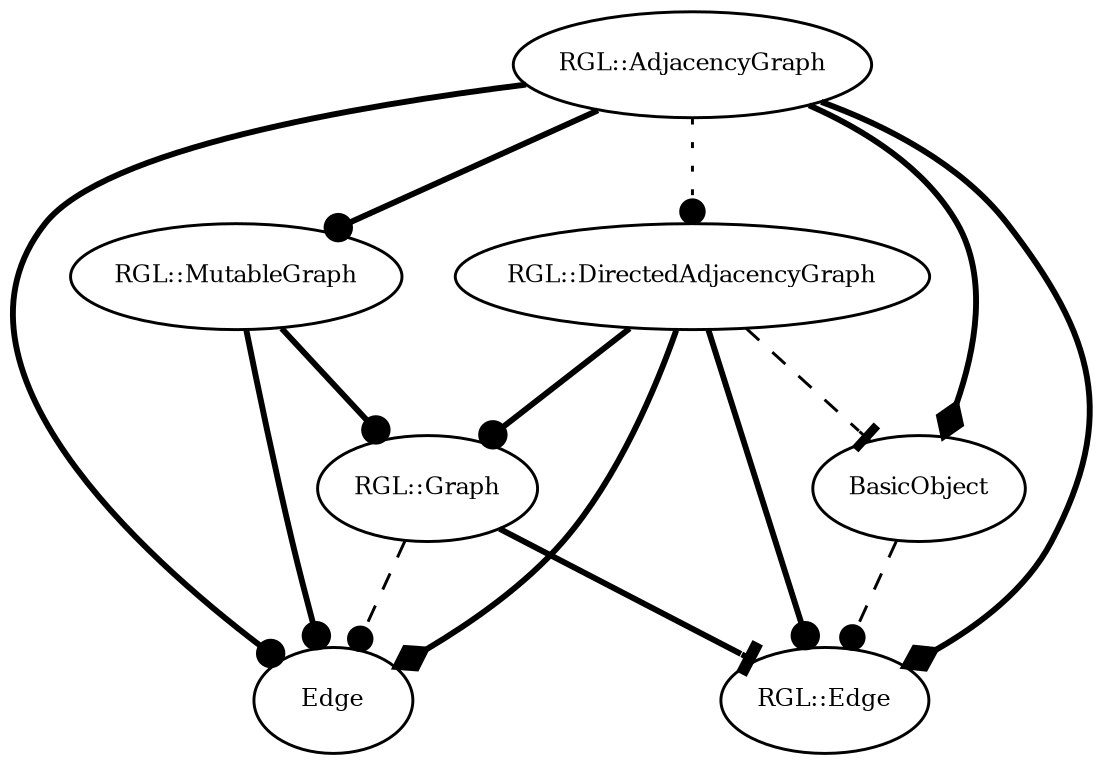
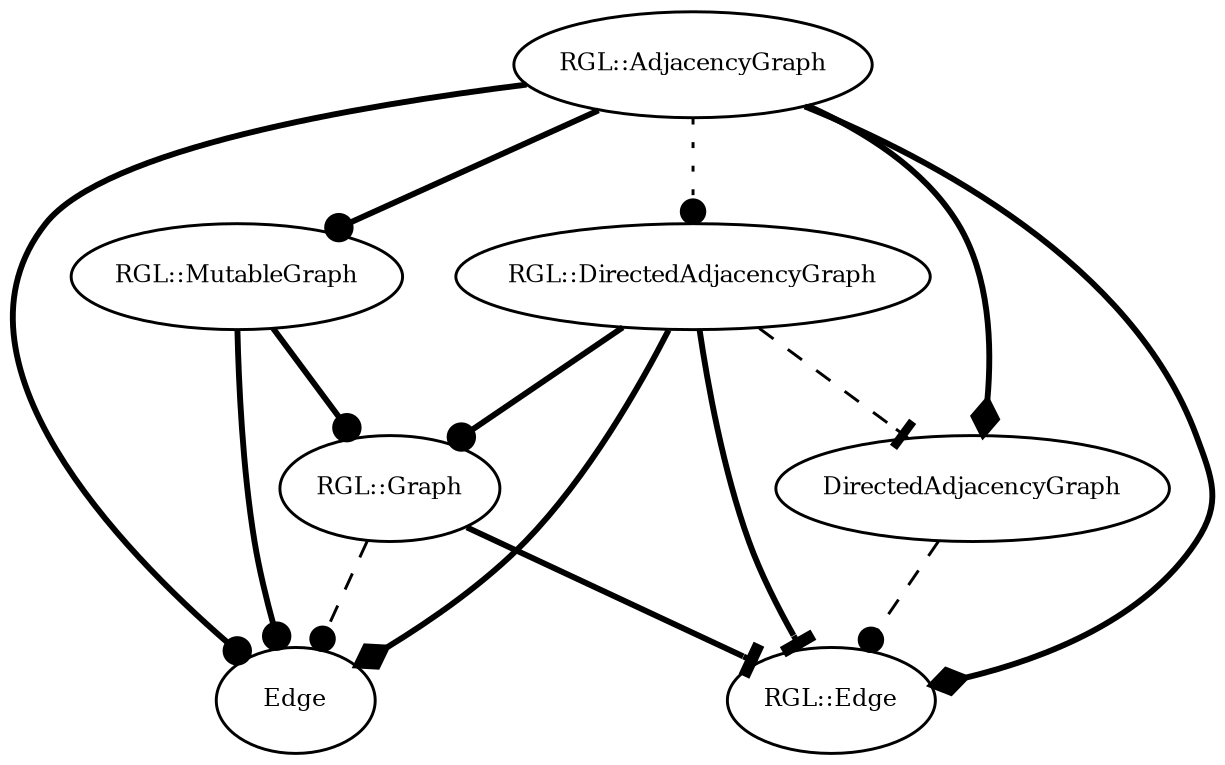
edge "RGL::DirectedAdjacencyGraph" -> "RGL::Edge": arrowhead dot -> tee
node "BasicObject": label "BasicObject" -> "DirectedAdjacencyGraph"
